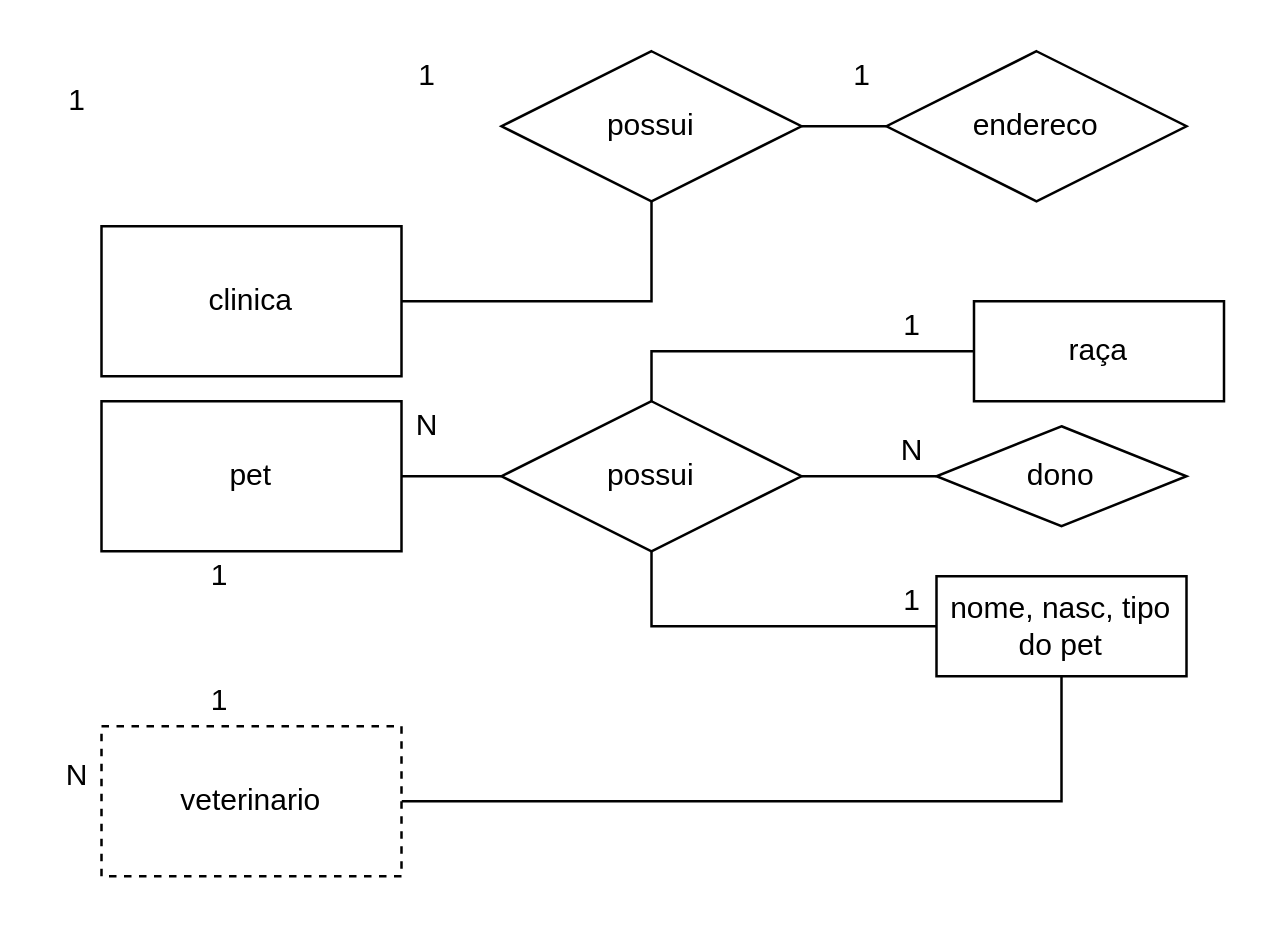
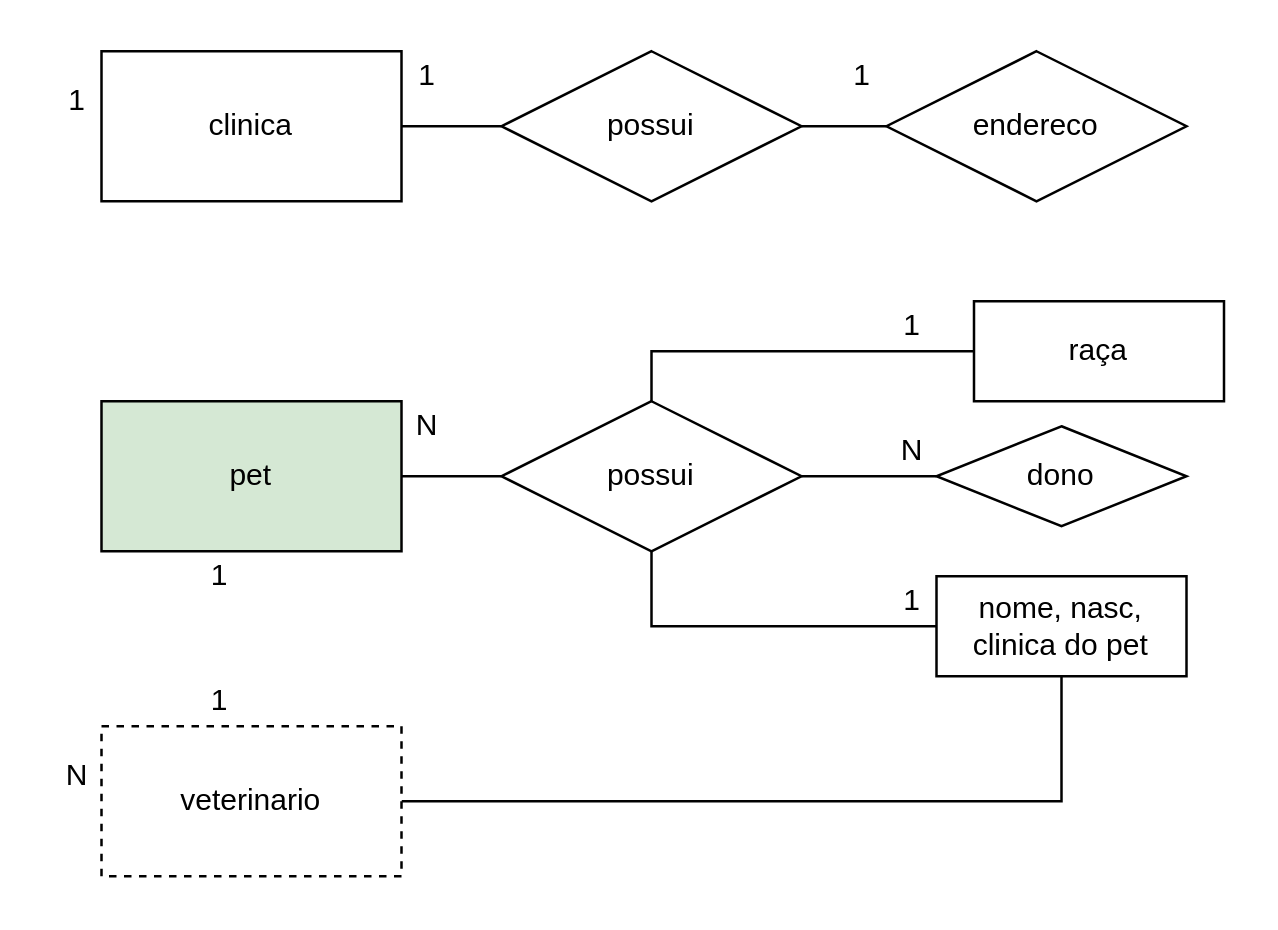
node "clinica": moved (251, 301) -> (251, 126)
node "pet": fillcolor #ffffff -> #d5e8d4
node "nome, nasc, tipo do pet": label "nome, nasc, tipo do pet" -> "nome, nasc, clinica do pet"
